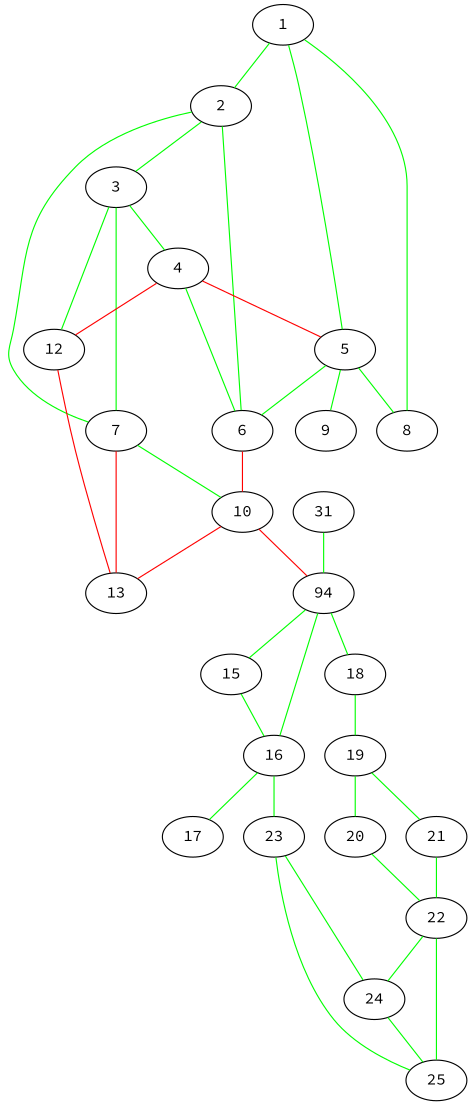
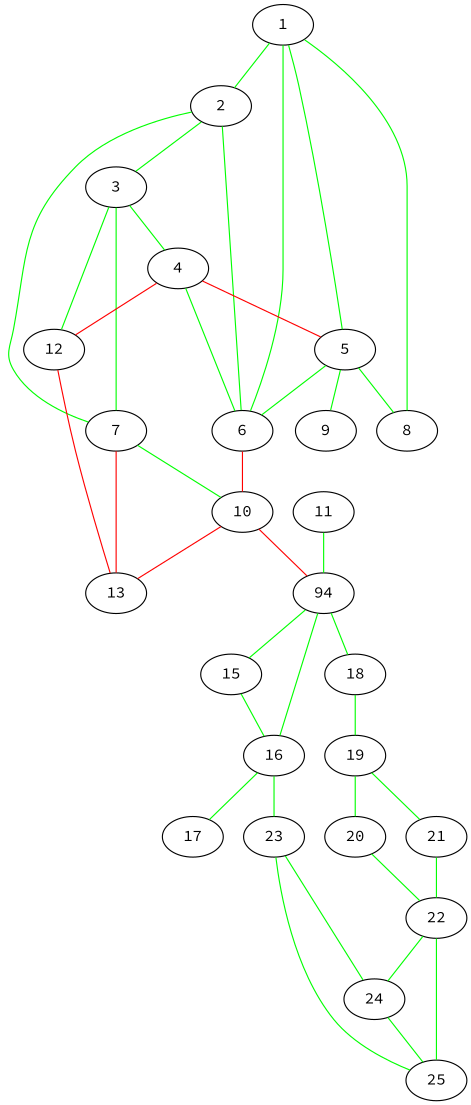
edge "1" -- "6": added
node "31": label "31" -> "11"
